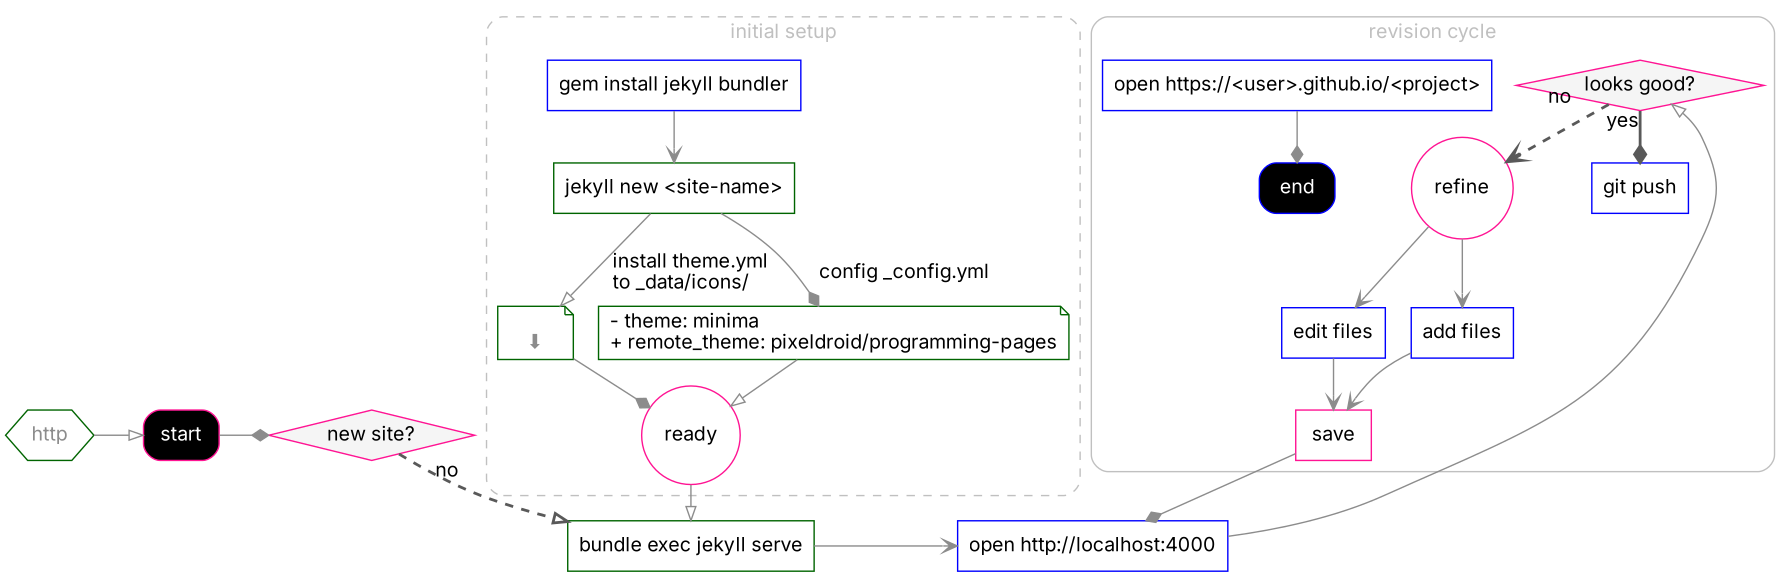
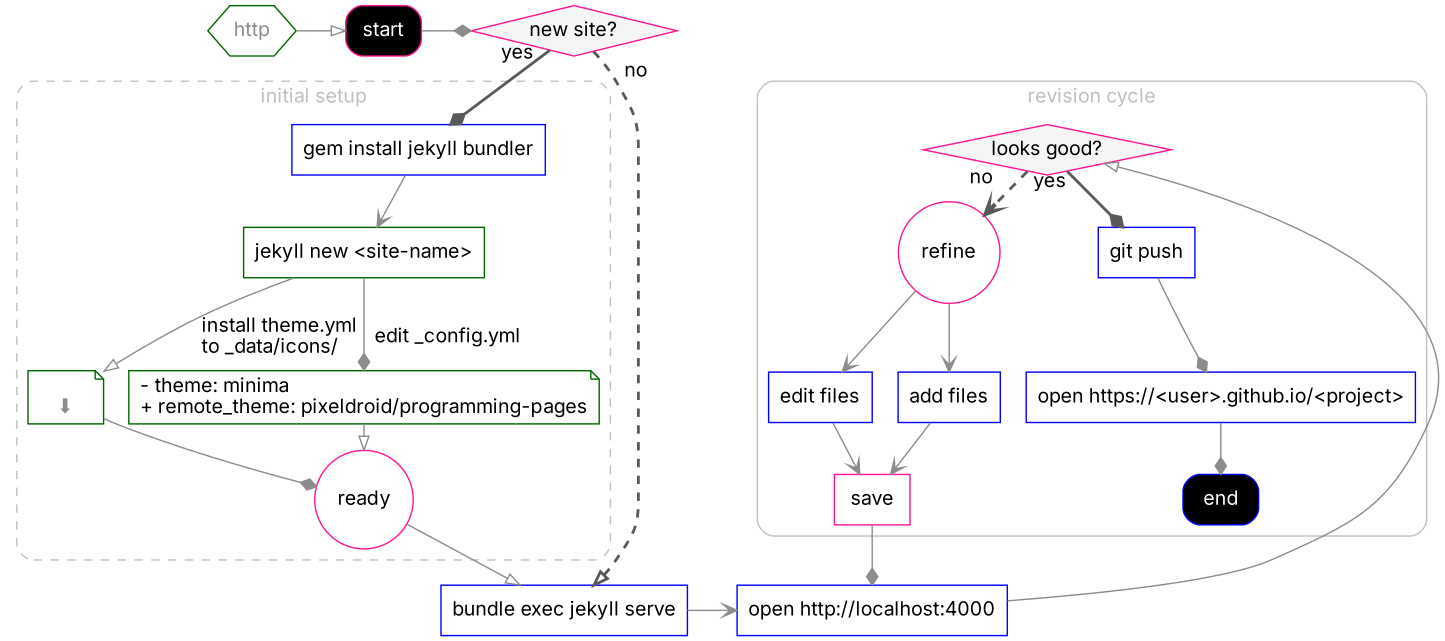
edge "new site?" -> "gem install jekyll bundler": added
edge "jekyll new <site-name>" -> "- theme: minima + remote_theme: pixeldroid/programming-pages": label "  config _config.yml" -> "  edit _config.yml"
edge "git push" -> "open https://<user>.github.io/<project>": added
node "bundle exec jekyll serve": color darkgreen -> blue
